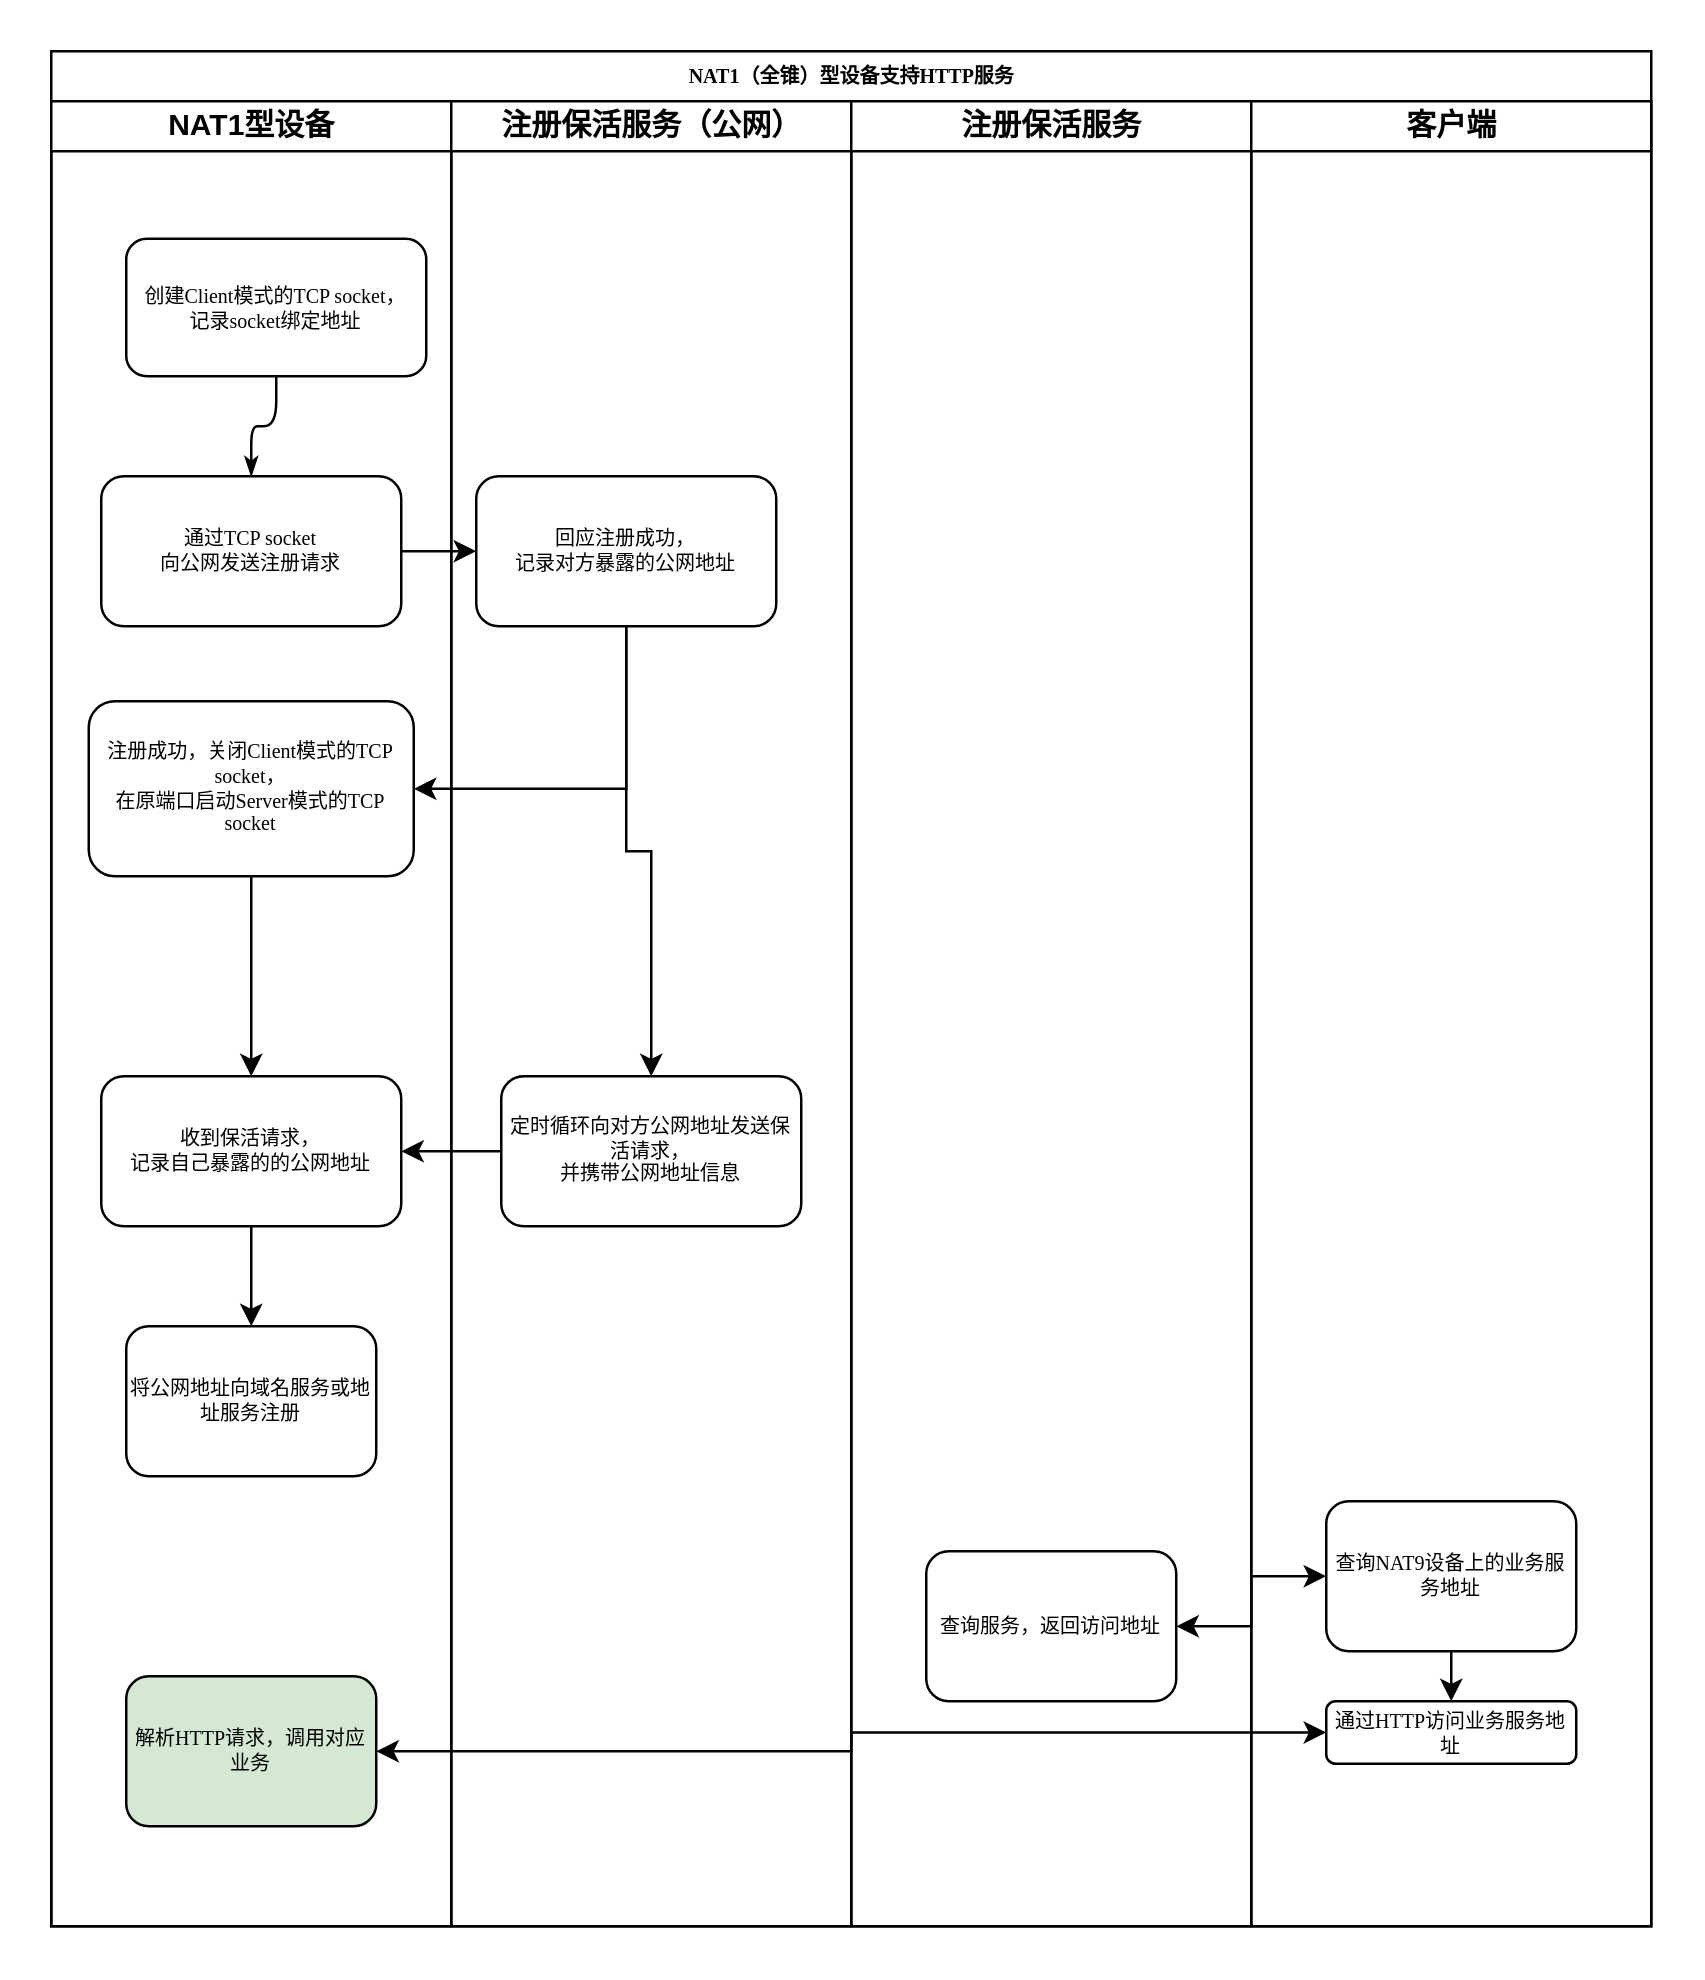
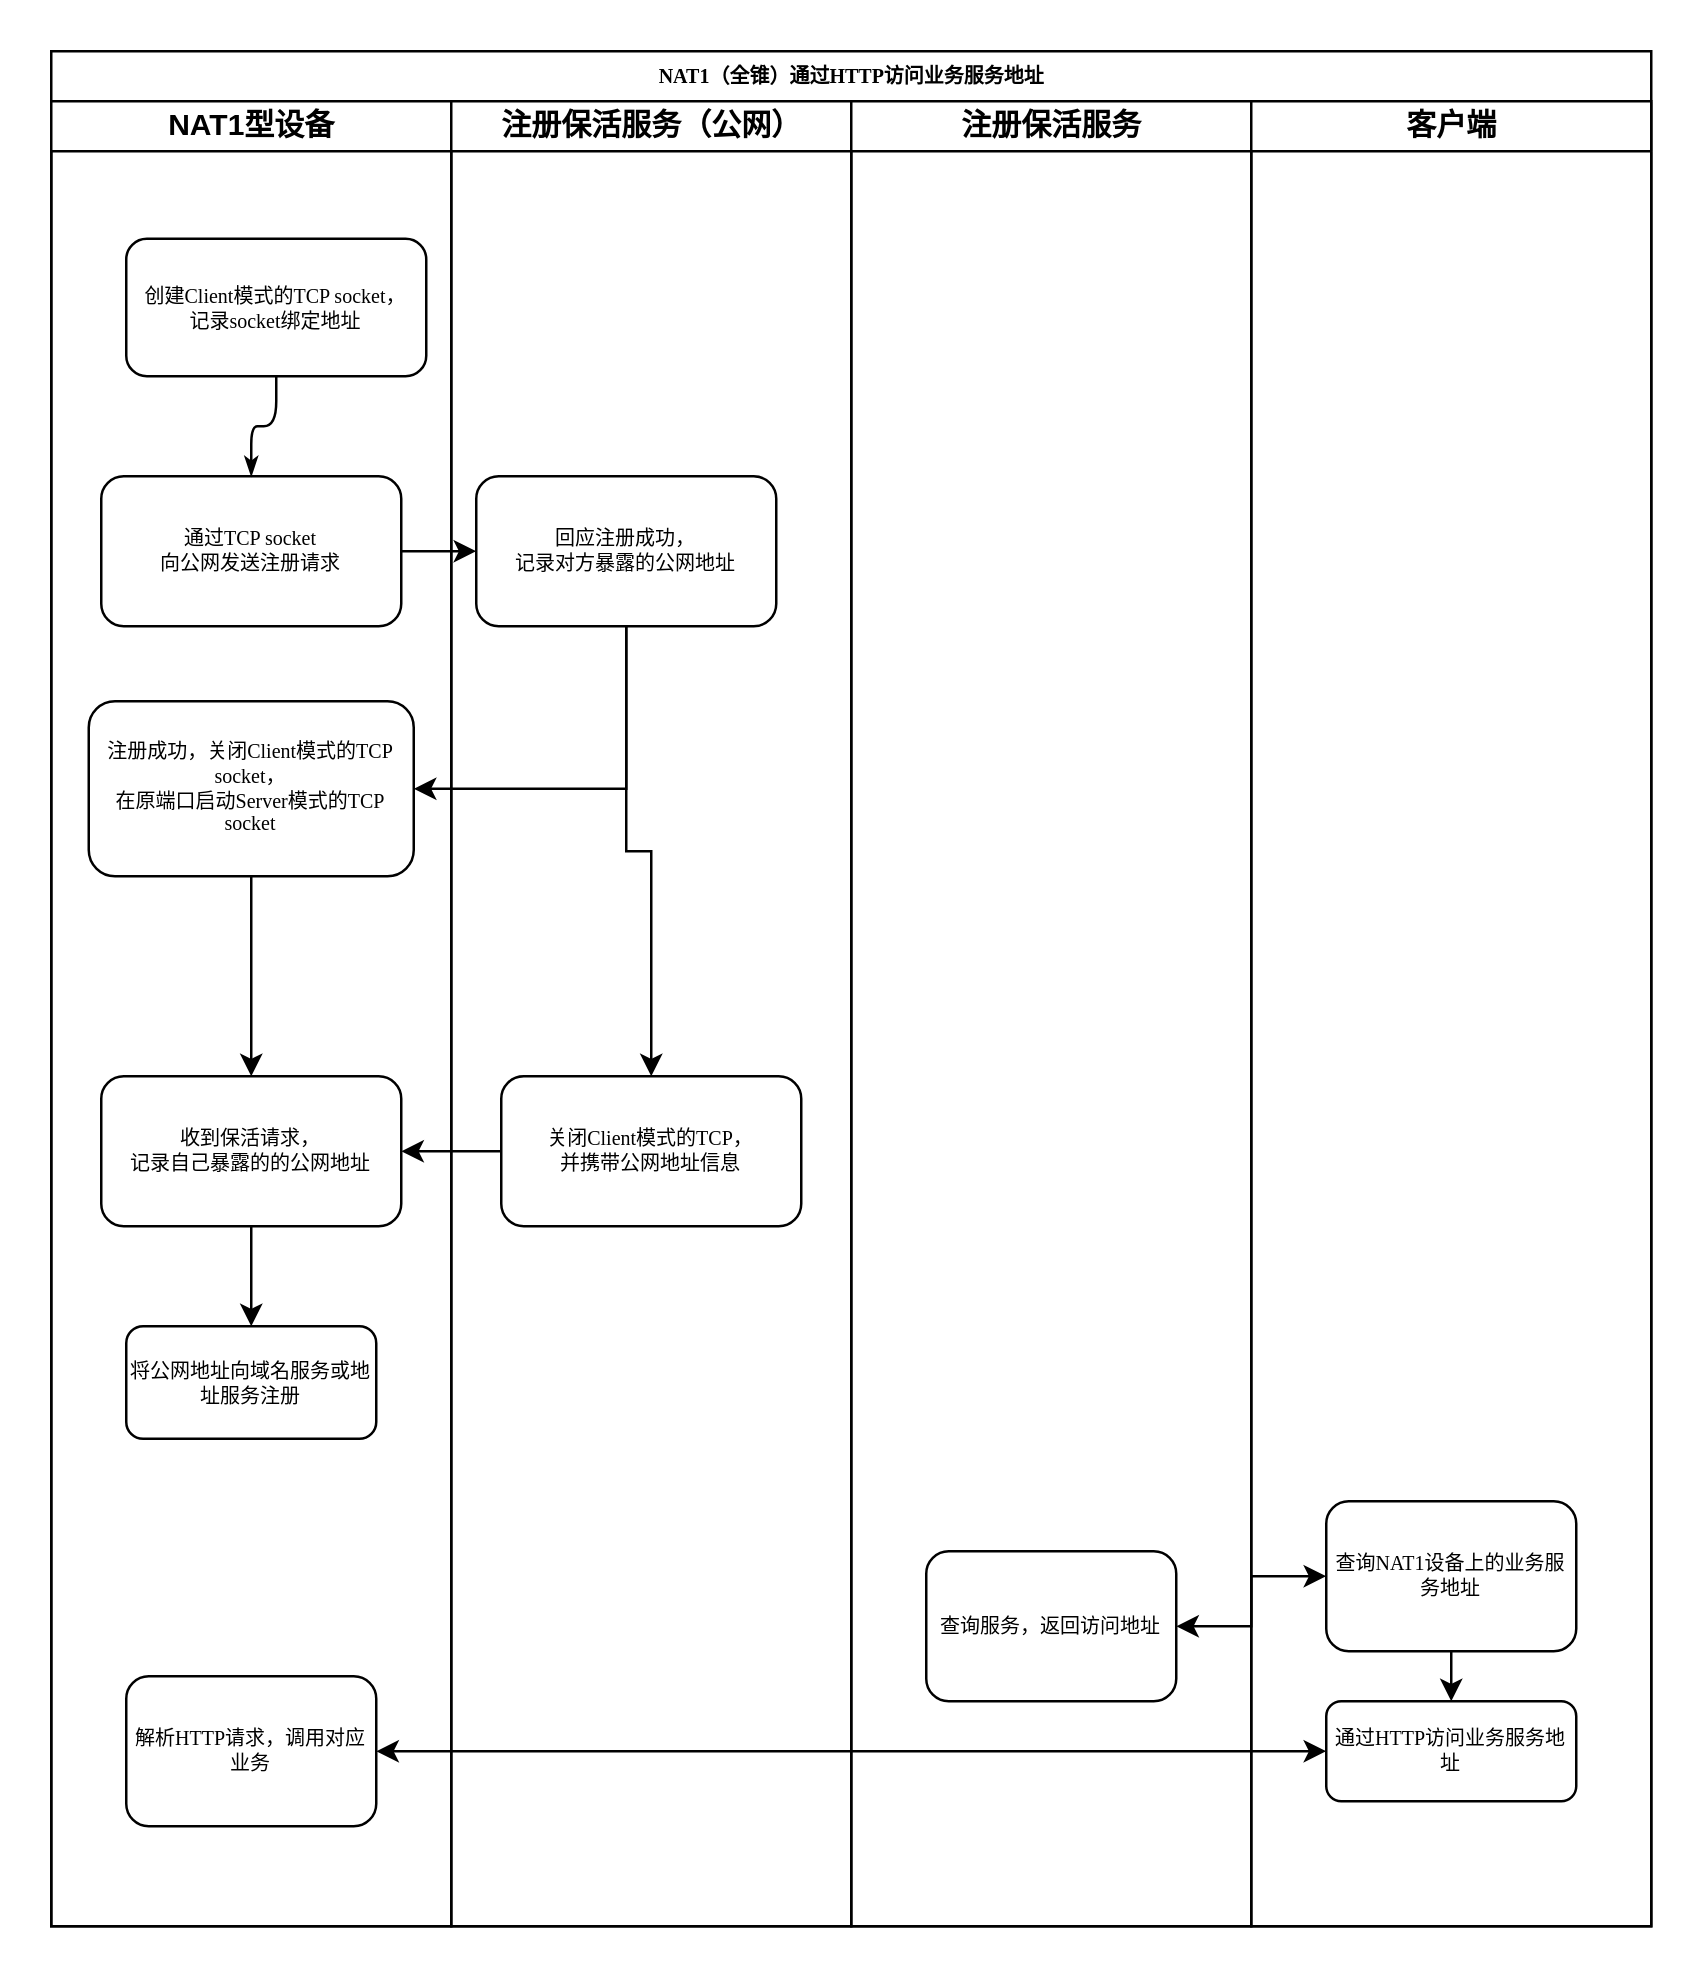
node "NAT1（全锥）型设备支持HTTP服务": label "NAT1（全锥）型设备支持HTTP服务" -> "NAT1（全锥）通过HTTP访问业务服务地址"
node "定时循环向对方公网地址发送保活请求， 并携带公网地址信息": label "定时循环向对方公网地址发送保活请求， 并携带公网地址信息" -> "关闭Client模式的TCP， 并携带公网地址信息"
node "将公网地址向域名服务或地址服务注册": size 250x150 -> 250x113
node "查询NAT9设备上的业务服务地址": label "查询NAT9设备上的业务服务地址" -> "查询NAT1设备上的业务服务地址"
node "通过HTTP访问业务服务地址": size 250x63 -> 250x100
node "解析HTTP请求，调用对应业务": fillcolor #d5e8d4 -> #ffffff
